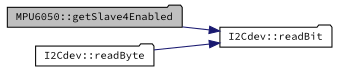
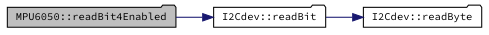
node "MPU6050::getSlave4Enabled": label "MPU6050::getSlave4Enabled" -> "MPU6050::readBit4Enabled"
edge "I2Cdev::readByte" -> "I2Cdev::readBit": reversed
